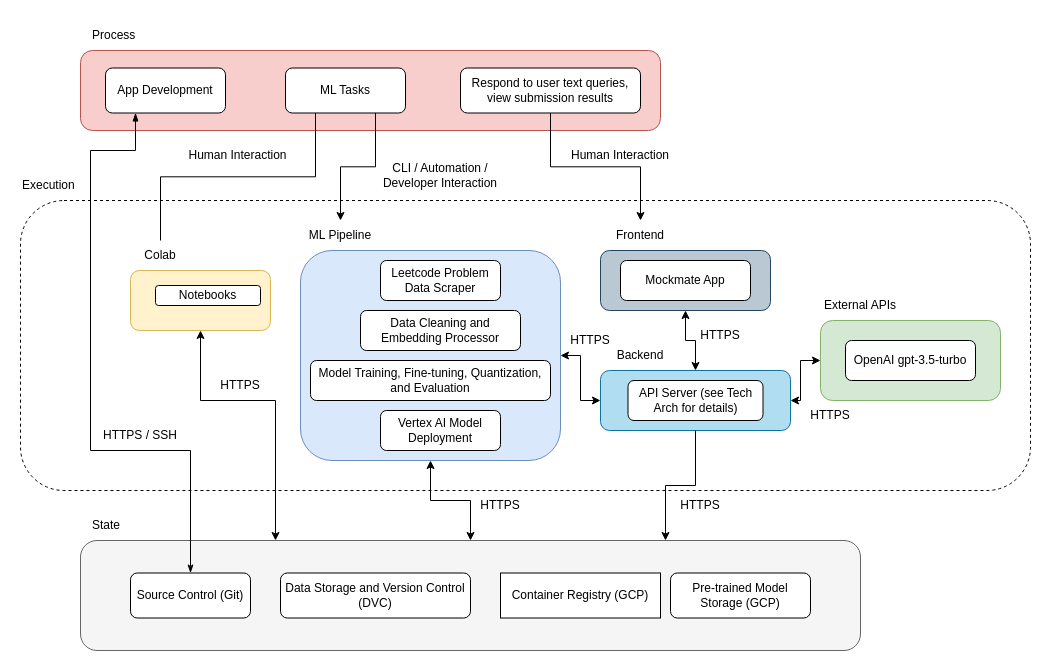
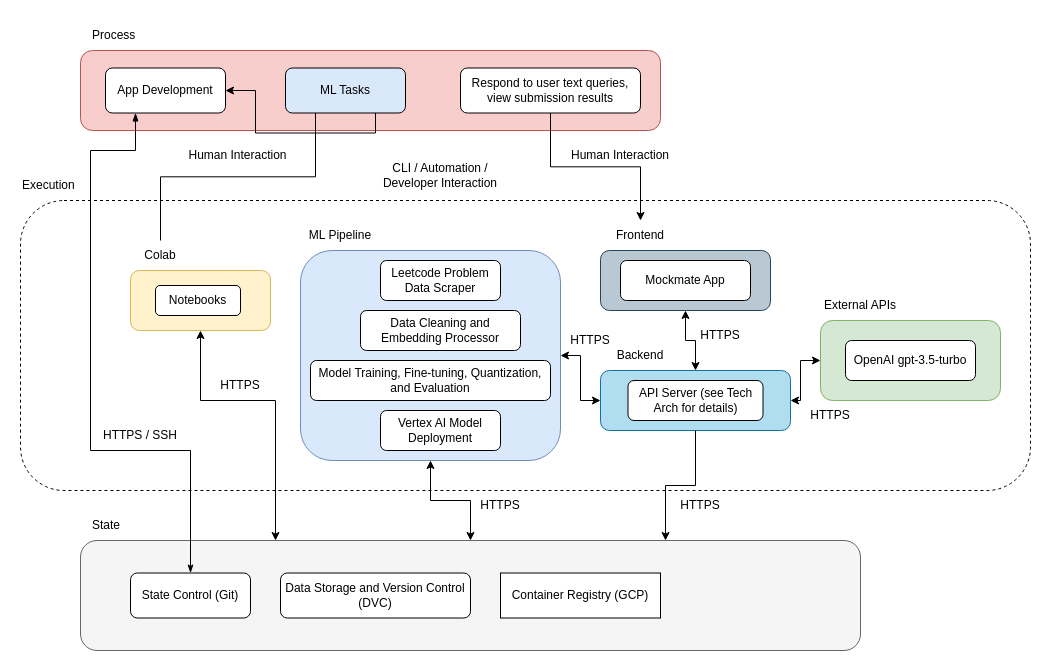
node "ML Tasks": fillcolor #ffffff -> #dae8fc
edge "ML Tasks" -> "ML Pipeline": now "ML Tasks" -> "App Development"
node "Notebooks": size 105x20 -> 85x30
node "Source Control (Git)": label "Source Control (Git)" -> "State Control (Git)"
node "Pre-trained Model Storage (GCP)": removed
